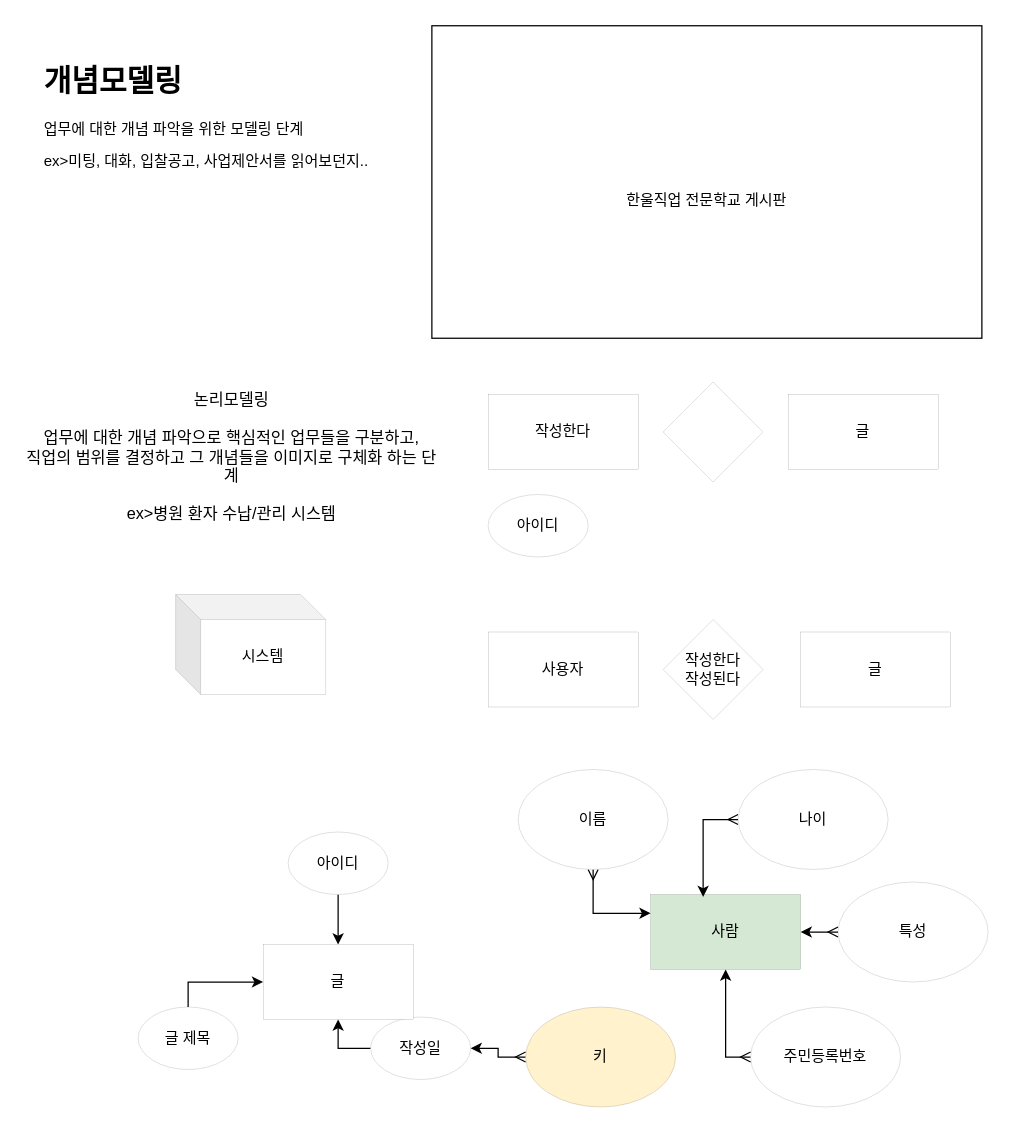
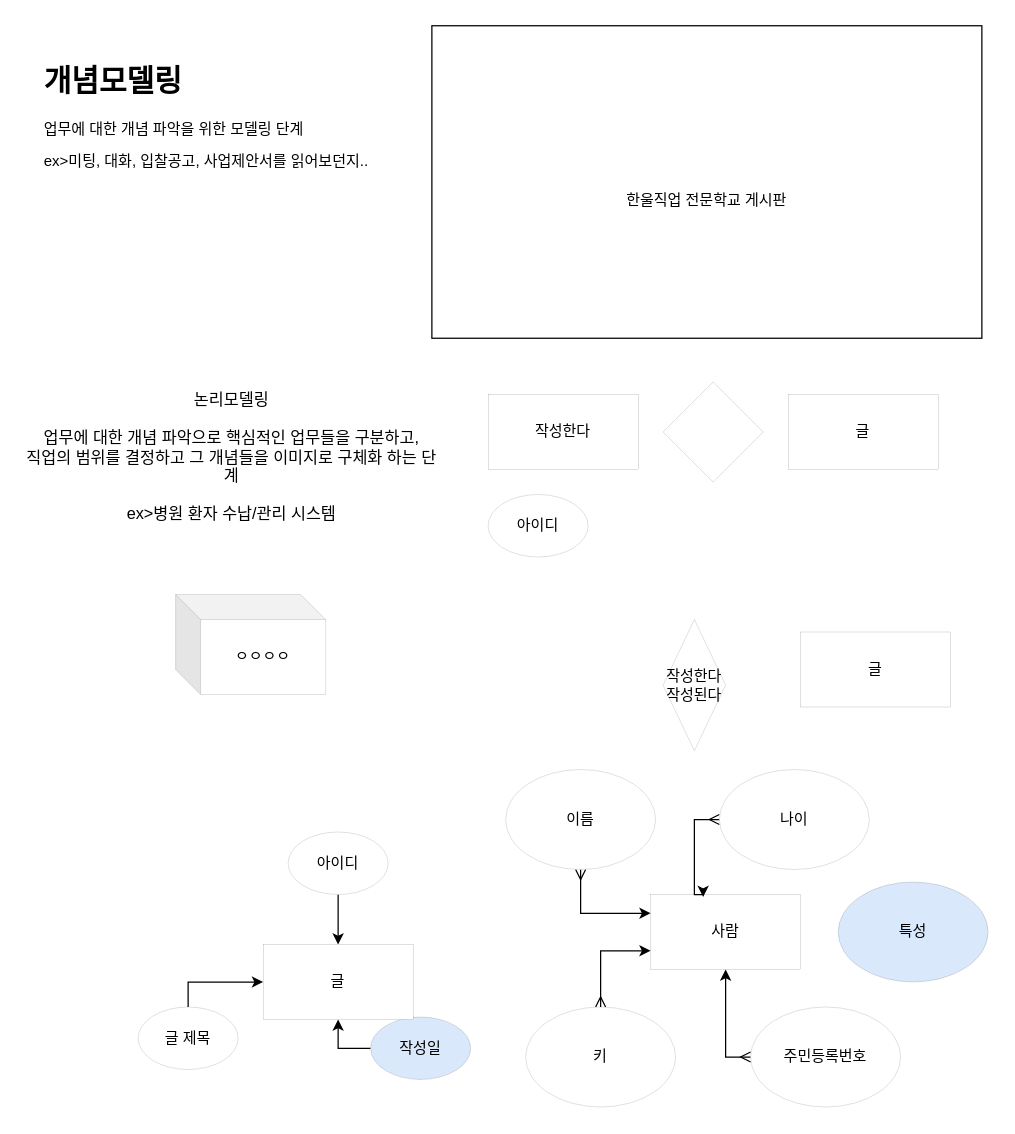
node "시스템": label "시스템" -> "ㅇㅇㅇㅇ"
node "사용자": removed
node "작성한다 작성된다": size 100x100 -> 63x131
node "이름": moved (593, 819) -> (581, 819)
node "나이": moved (813, 819) -> (794, 819)
node "사람": fillcolor #d5e8d4 -> #ffffff
edge "사람" -- "특성": removed
node "특성": fillcolor #ffffff -> #dae8fc
node "작성일": fillcolor #ffffff -> #dae8fc
edge "작성일" -- "키": now "사람" -- "키"
node "키": fillcolor #fff2cc -> #ffffff
